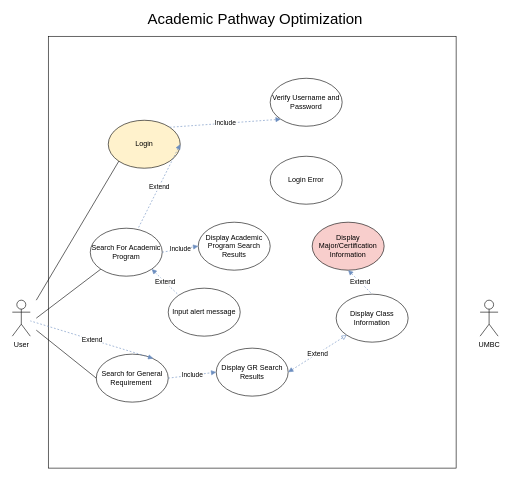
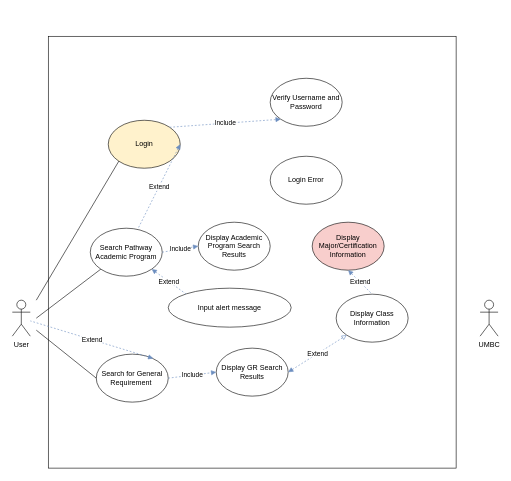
node "Academic Pathway Optimization": removed
node "Search For Academic Program": label "Search For Academic Program" -> "Search Pathway Academic Program"
node "Input alert message": size 72x48 -> 123x39
